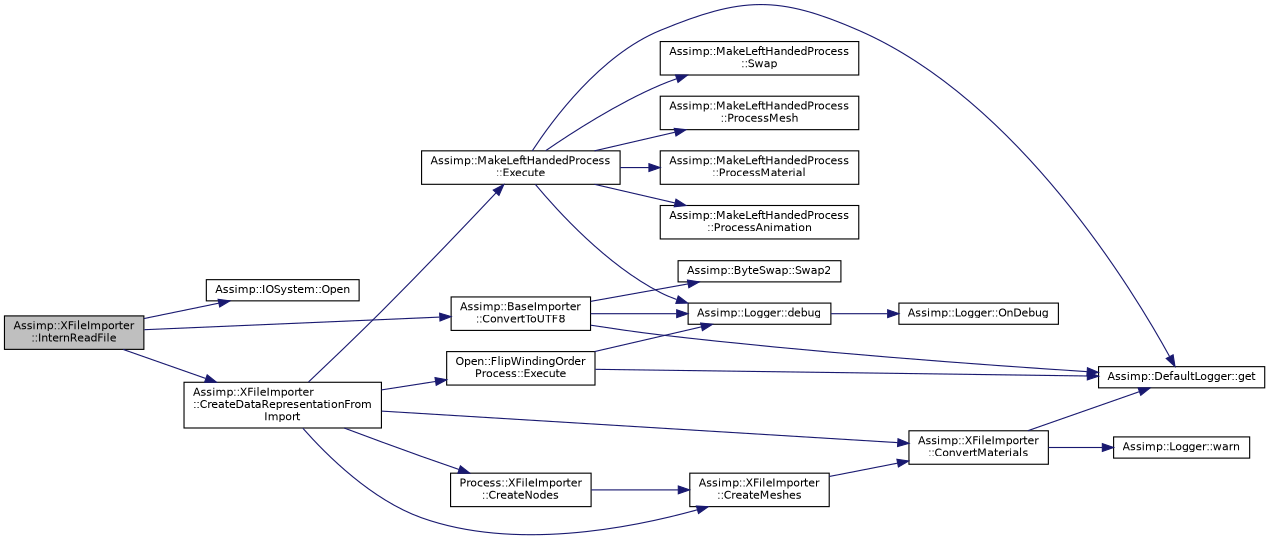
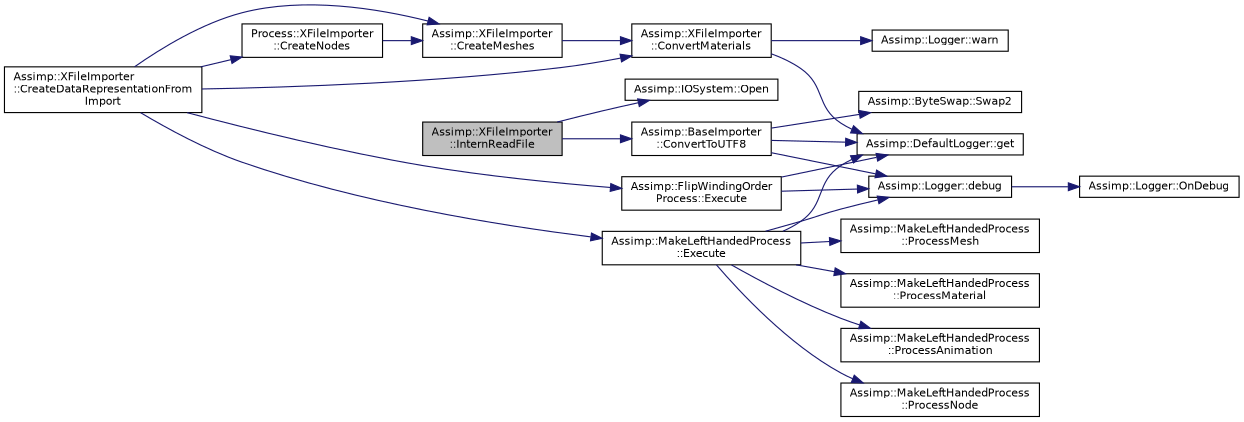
node "Assimp::MakeLeftHandedProcess ::Swap": label "Assimp::MakeLeftHandedProcess ::Swap" -> "Assimp::MakeLeftHandedProcess ::ProcessNode"
edge "Assimp::XFileImporter ::InternReadFile" -> "Assimp::XFileImporter ::CreateDataRepresentationFrom Import": removed
node "Open::FlipWindingOrder Process::Execute": label "Open::FlipWindingOrder Process::Execute" -> "Assimp::FlipWindingOrder Process::Execute"
